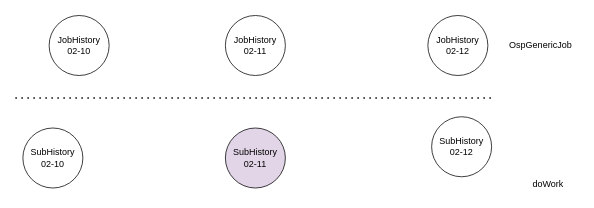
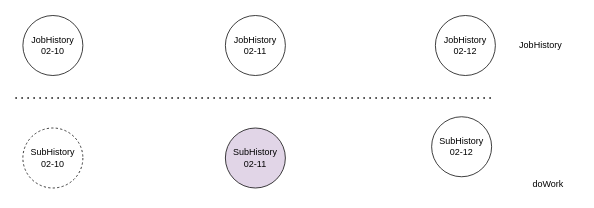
node "JobHistory 02-10": moved (79, 45) -> (53, 45)
node "JobHistory 02-12": moved (458, 45) -> (465, 45)
node "OspGenericJob": label "OspGenericJob" -> "JobHistory"
node "SubHistory 02-10": style solid -> dashed
